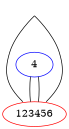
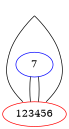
node "4": label "4" -> "7"
